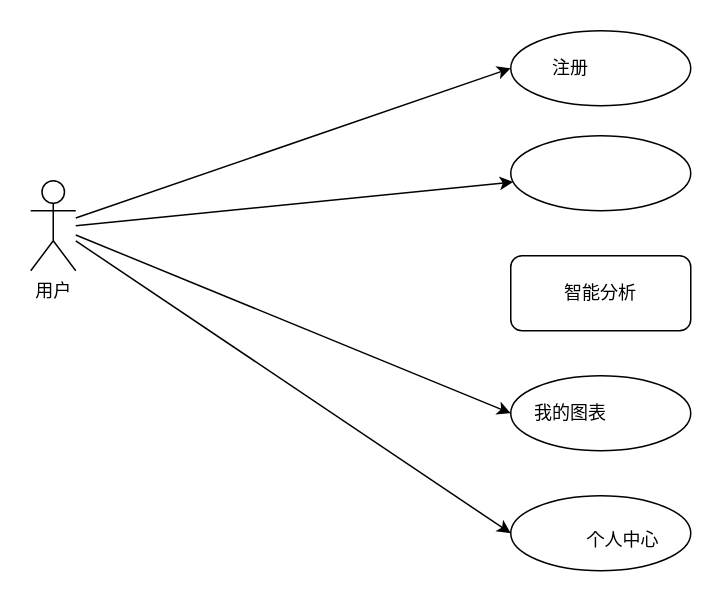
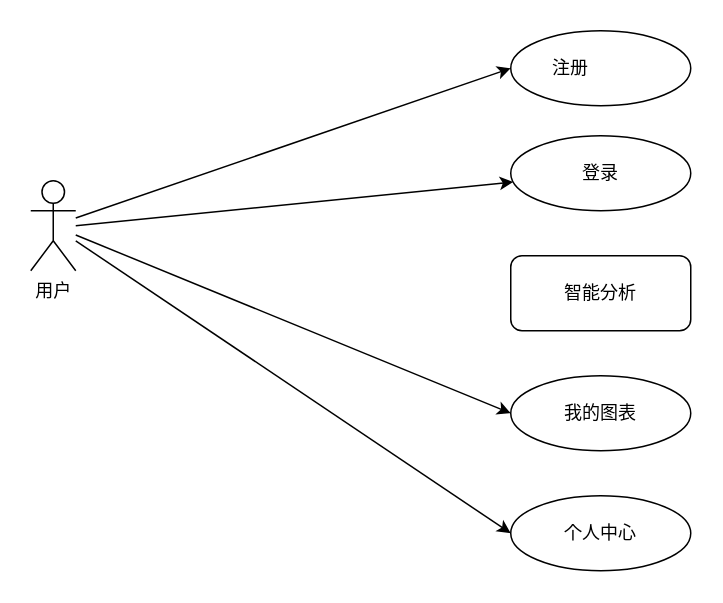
node "登录": added
node "我的图表": moved (571, 413) -> (601, 413)
node "个人中心": moved (623, 541) -> (601, 533)
